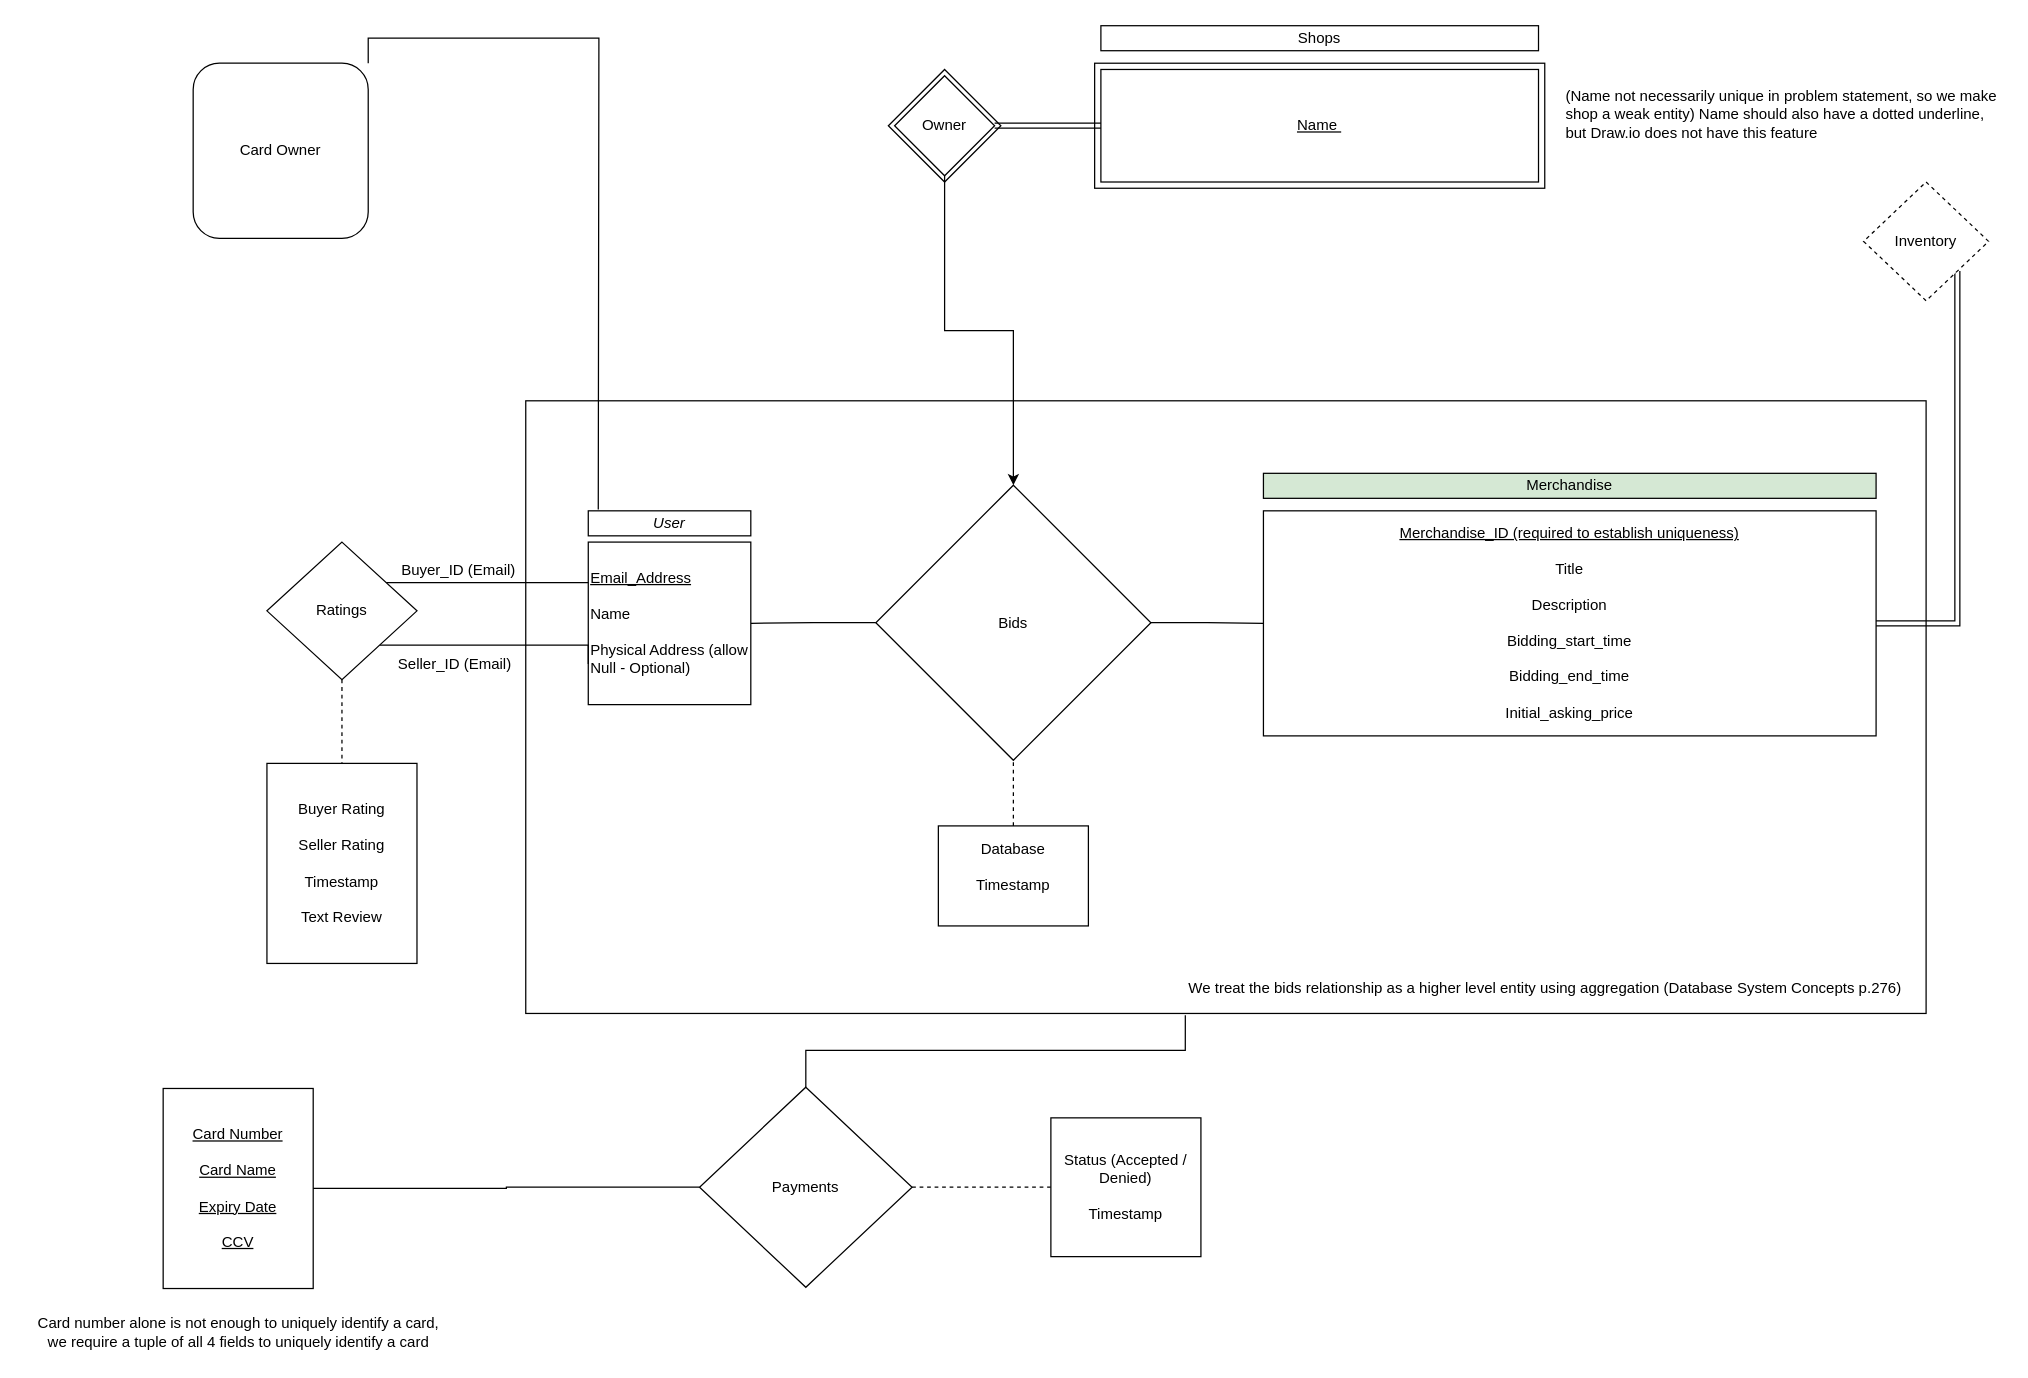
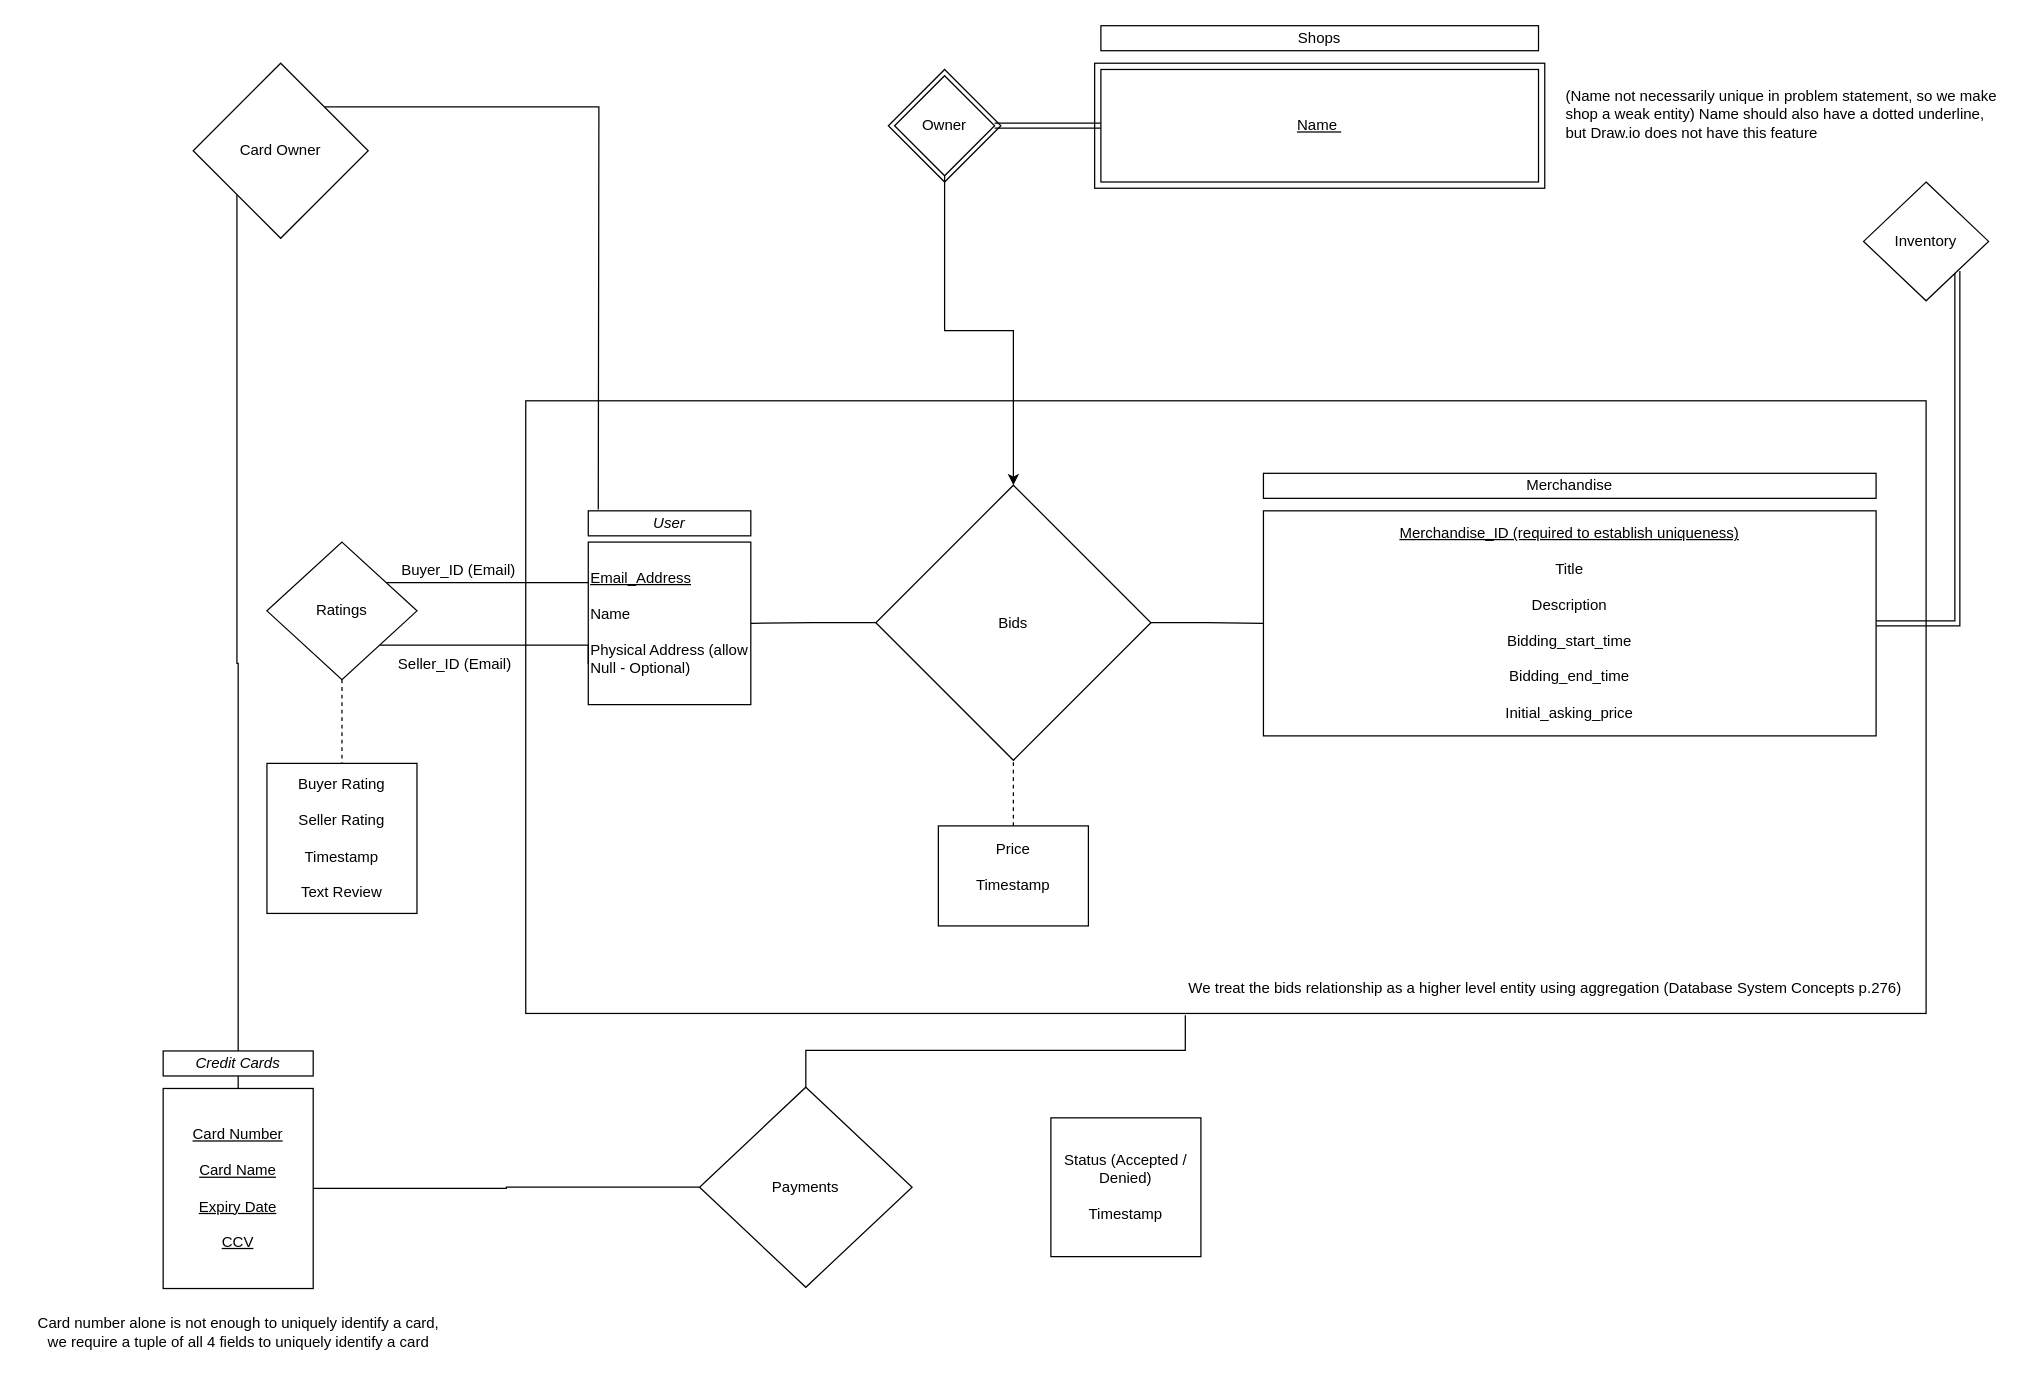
node "Card Owner": shape rounded rectangle -> diamond
node "Inventory": style dashed -> solid
node "Merchandise": fillcolor #d5e8d4 -> #ffffff
edge "Card Owner" -- "Card Number Card Name Expiry Date CCV": added
node "Buyer Rating Seller Rating Timestamp Text Review": size 150x200 -> 150x150
node "Database Timestamp": label "Database Timestamp" -> "Price Timestamp"
node "Credit Cards": added
edge "Payments" -- "Status (Accepted / Denied) Timestamp": removed
